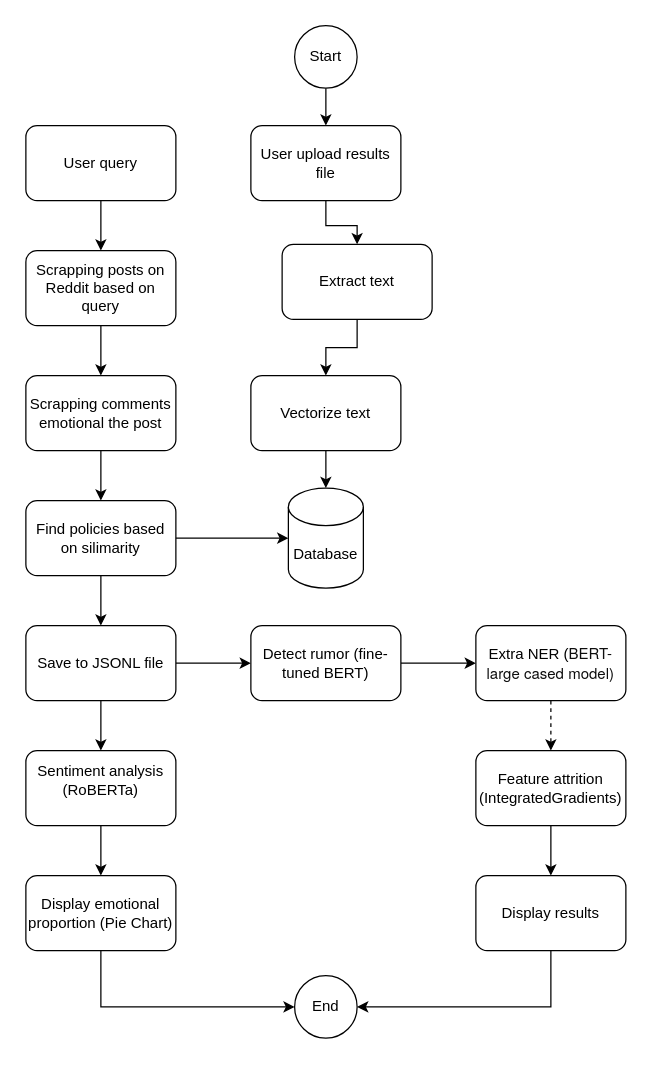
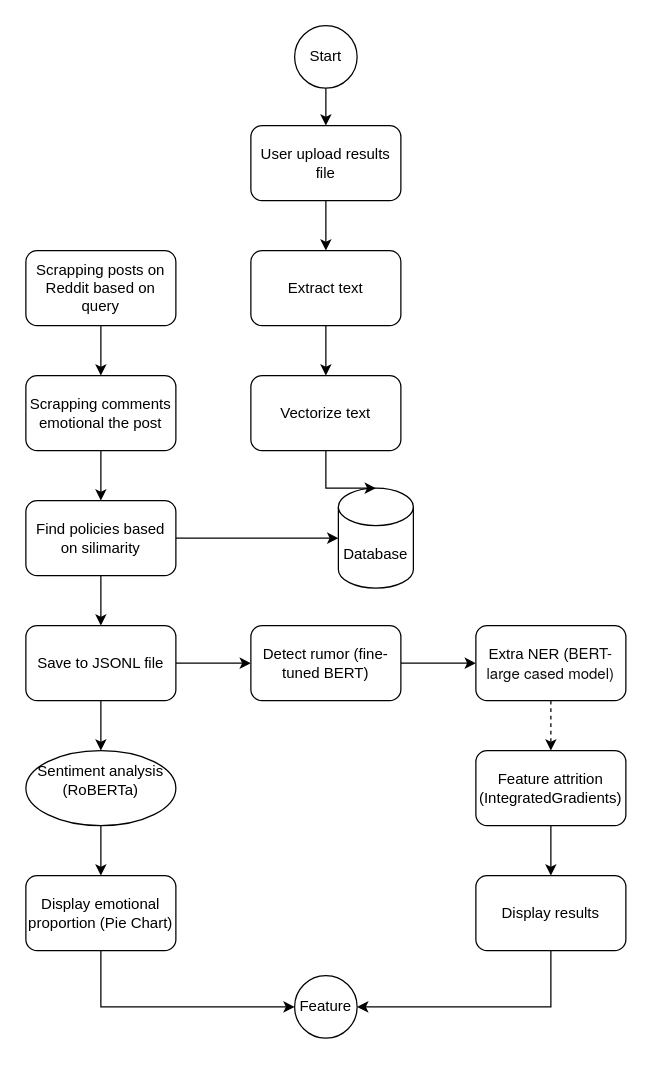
node "User query": removed
edge "User query" -> "Scrapping posts on Reddit based on query": removed
node "Extract text": moved (357, 282) -> (326, 288)
node "Database": moved (326, 538) -> (376, 538)
node "Sentiment analysis (RoBERTa)": shape rounded rectangle -> ellipse
node "End": label "End" -> "Feature"
